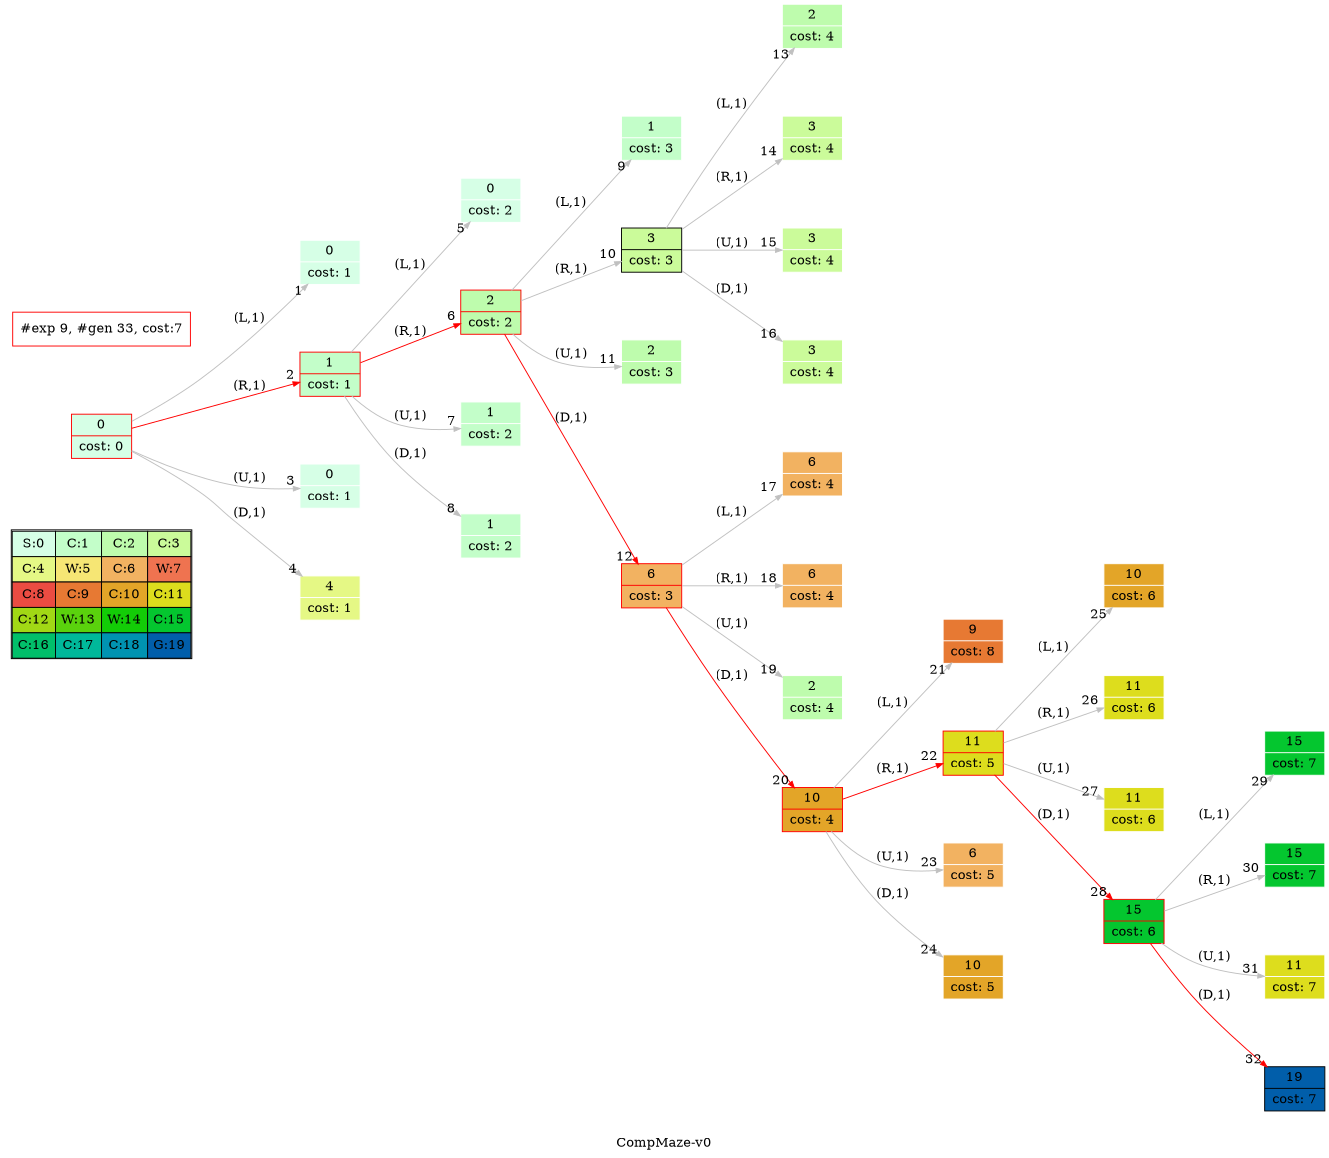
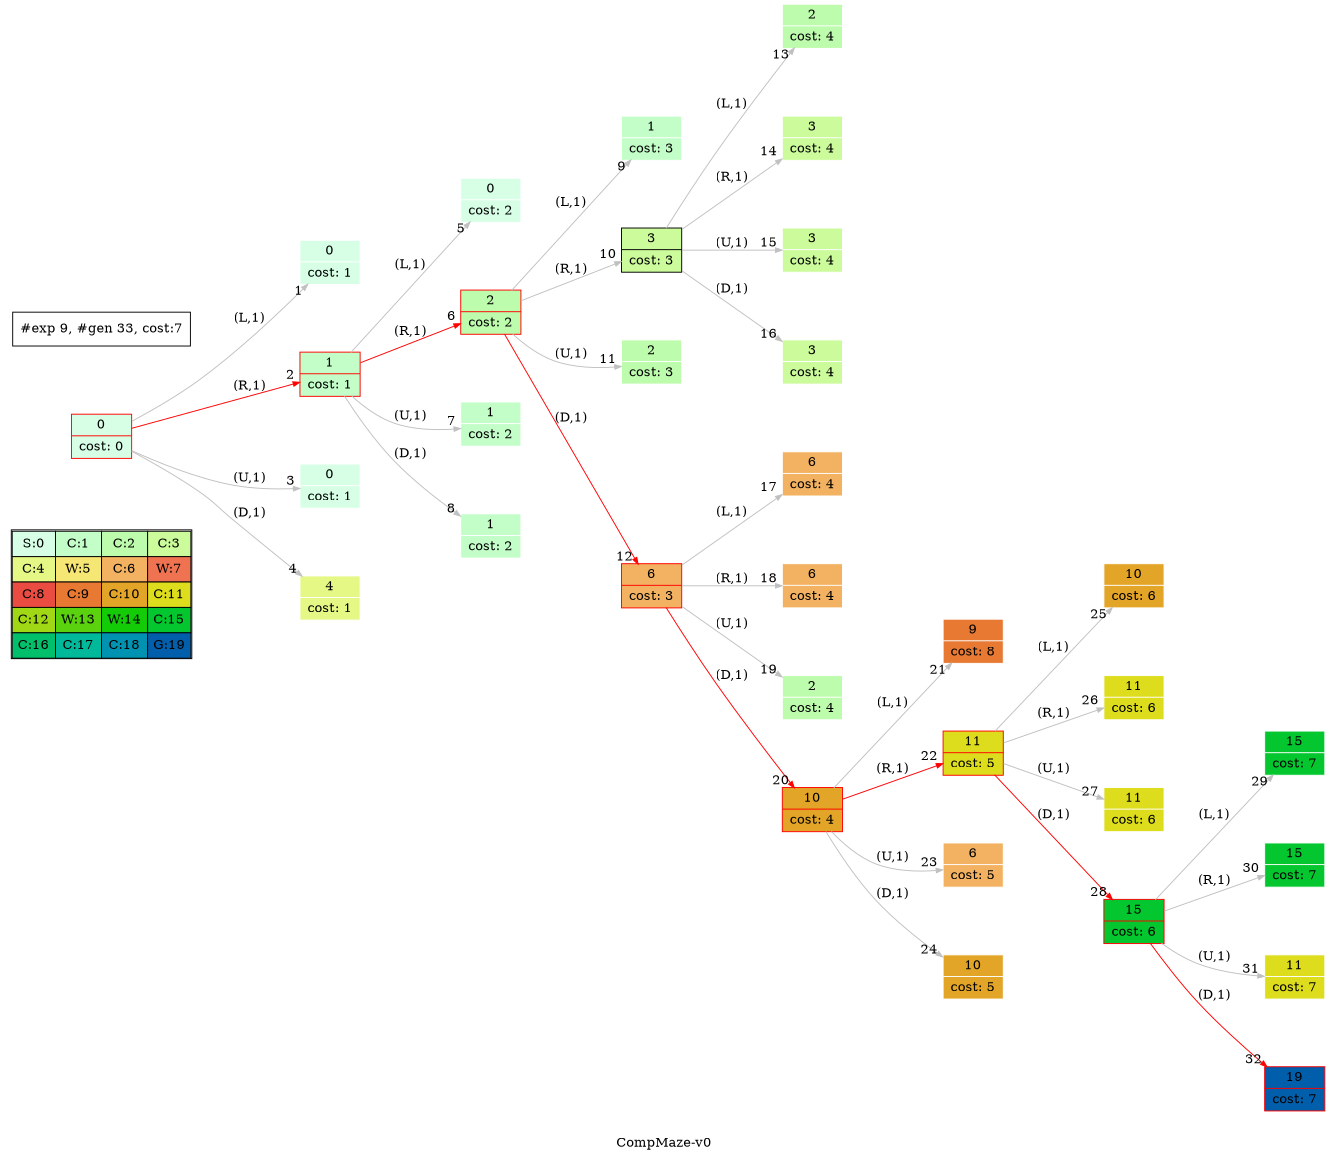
node "#exp 9, #gen 33, cost:7": color red -> black
node "19": color black -> red
